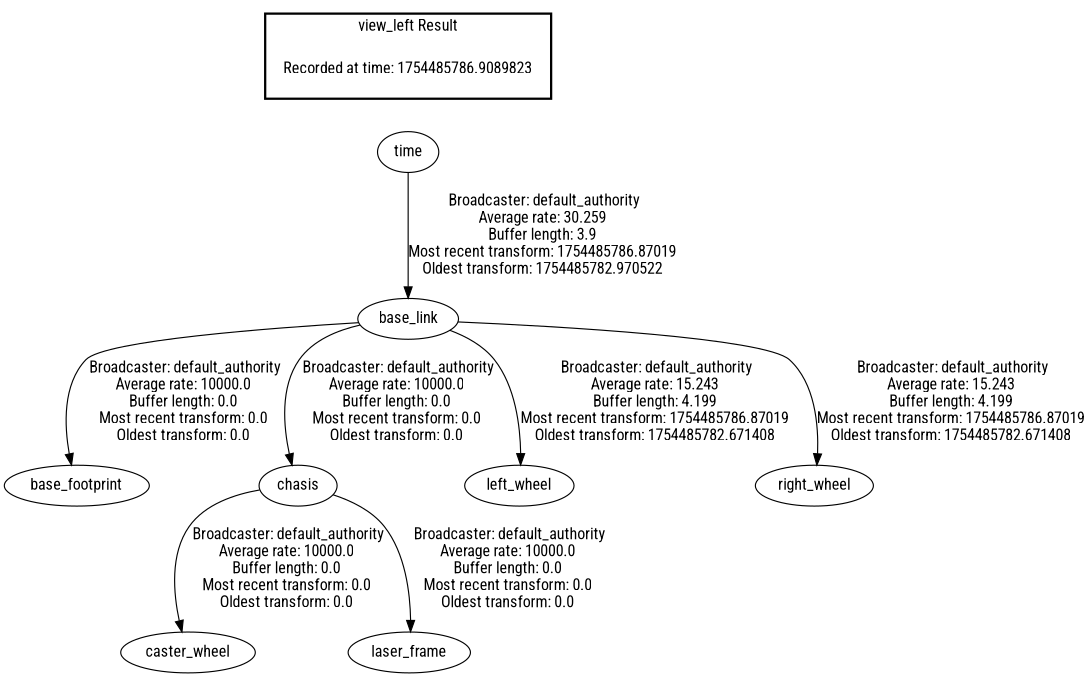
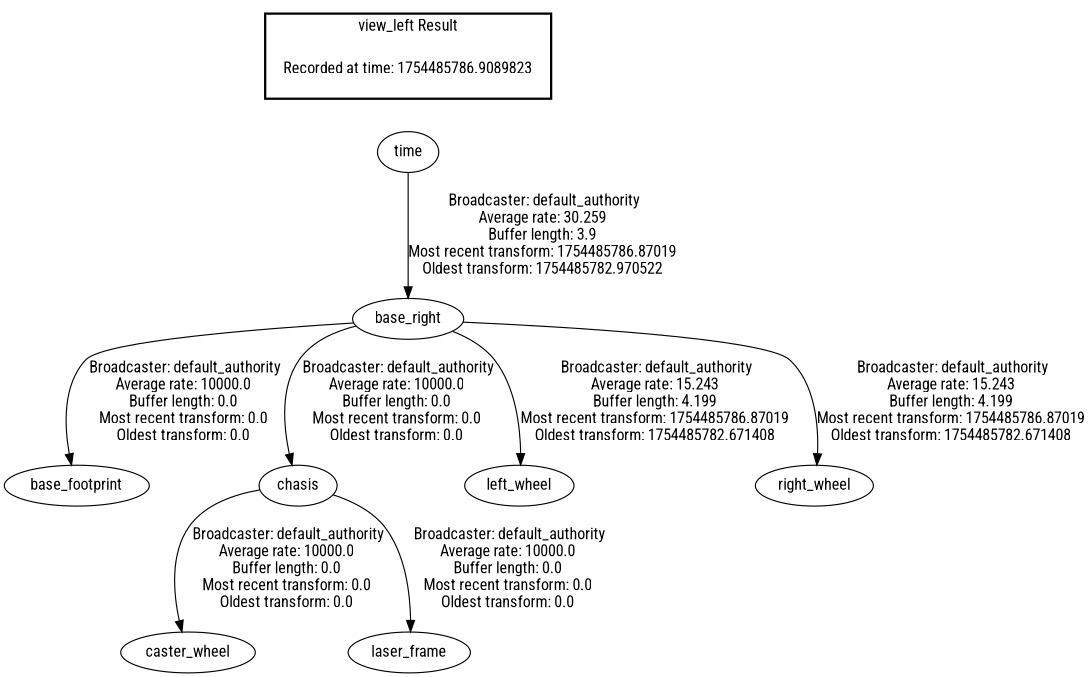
node "base_link": label "base_link" -> "base_right"
